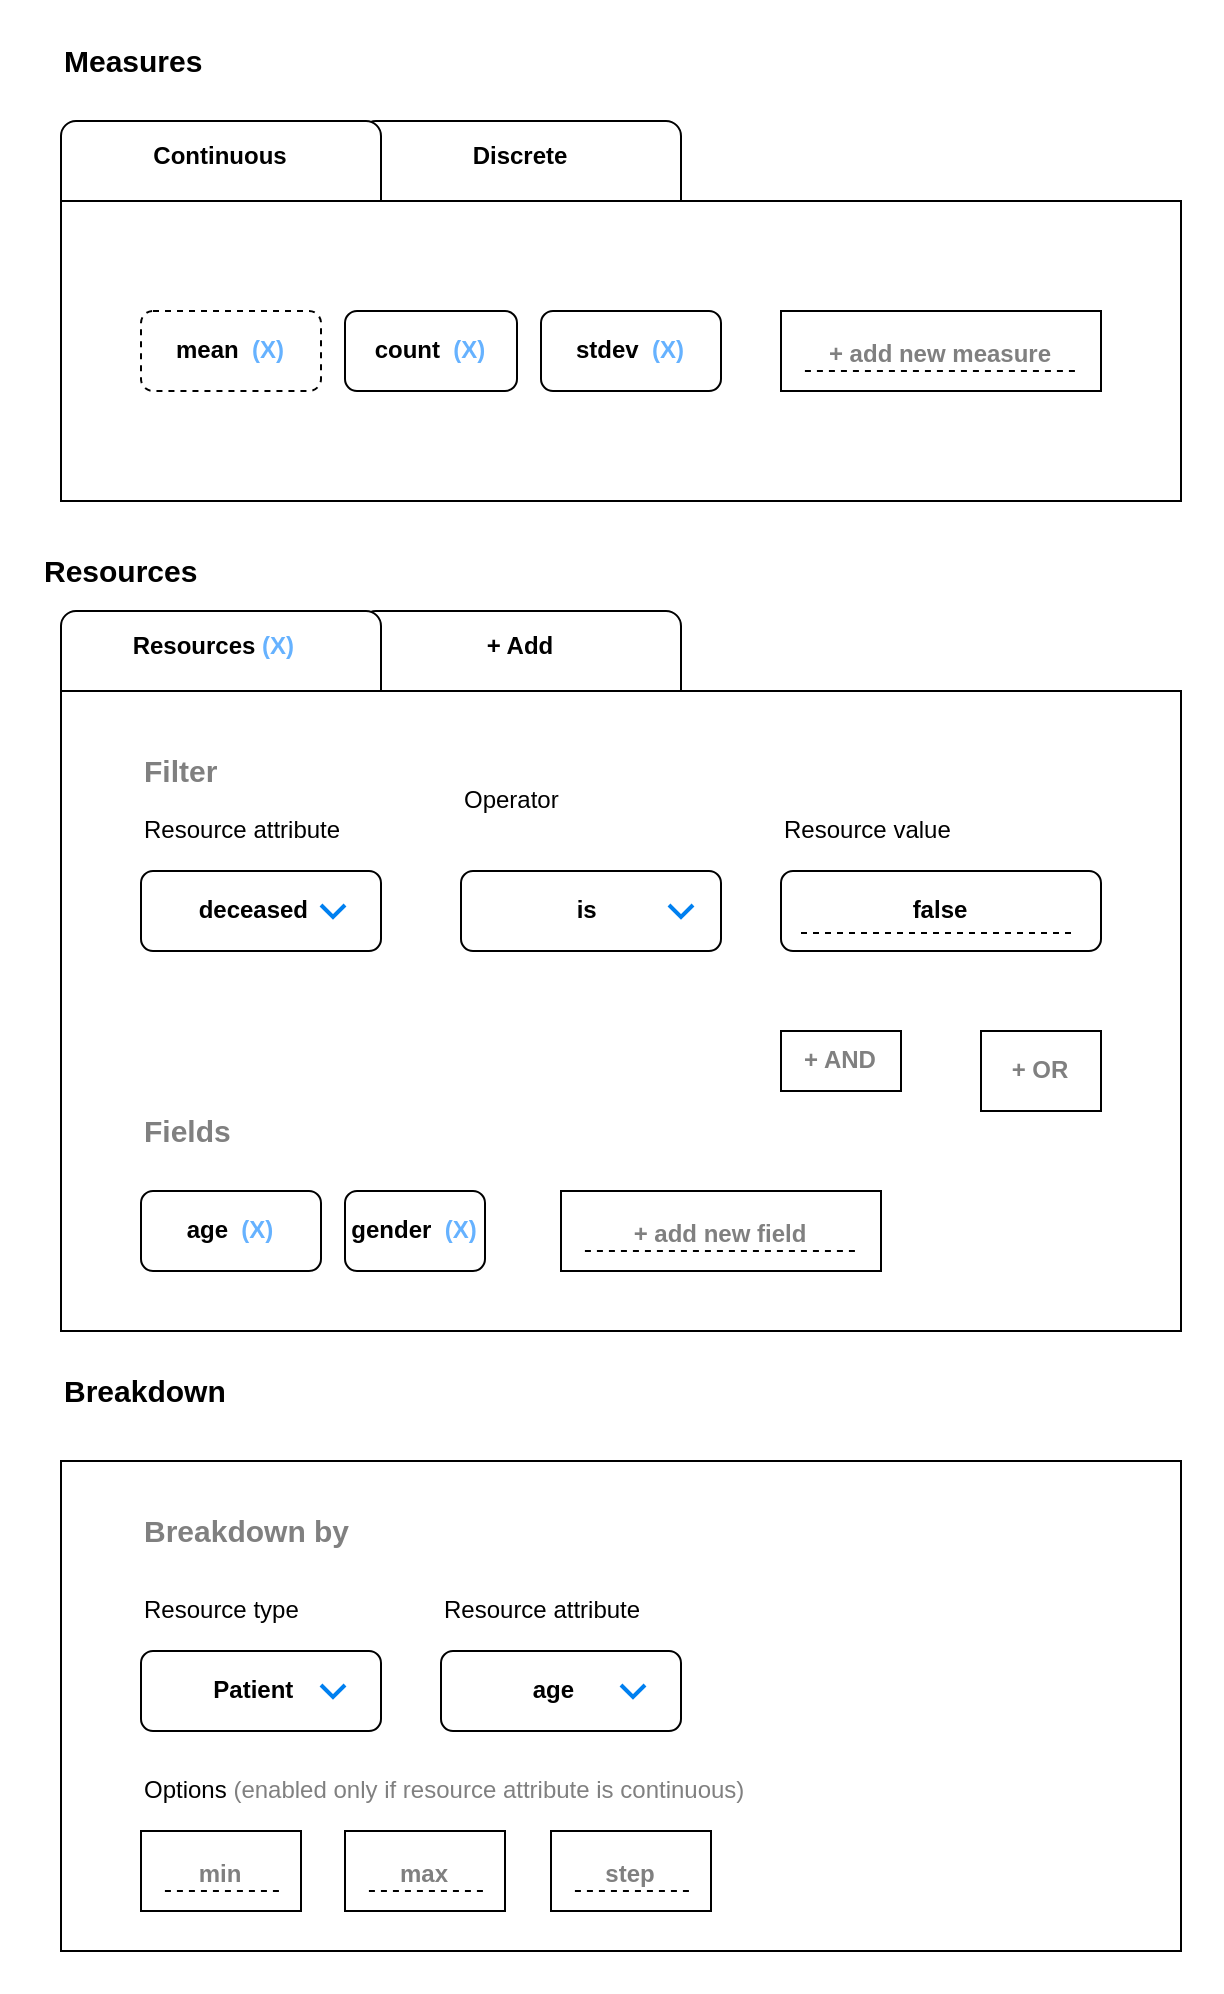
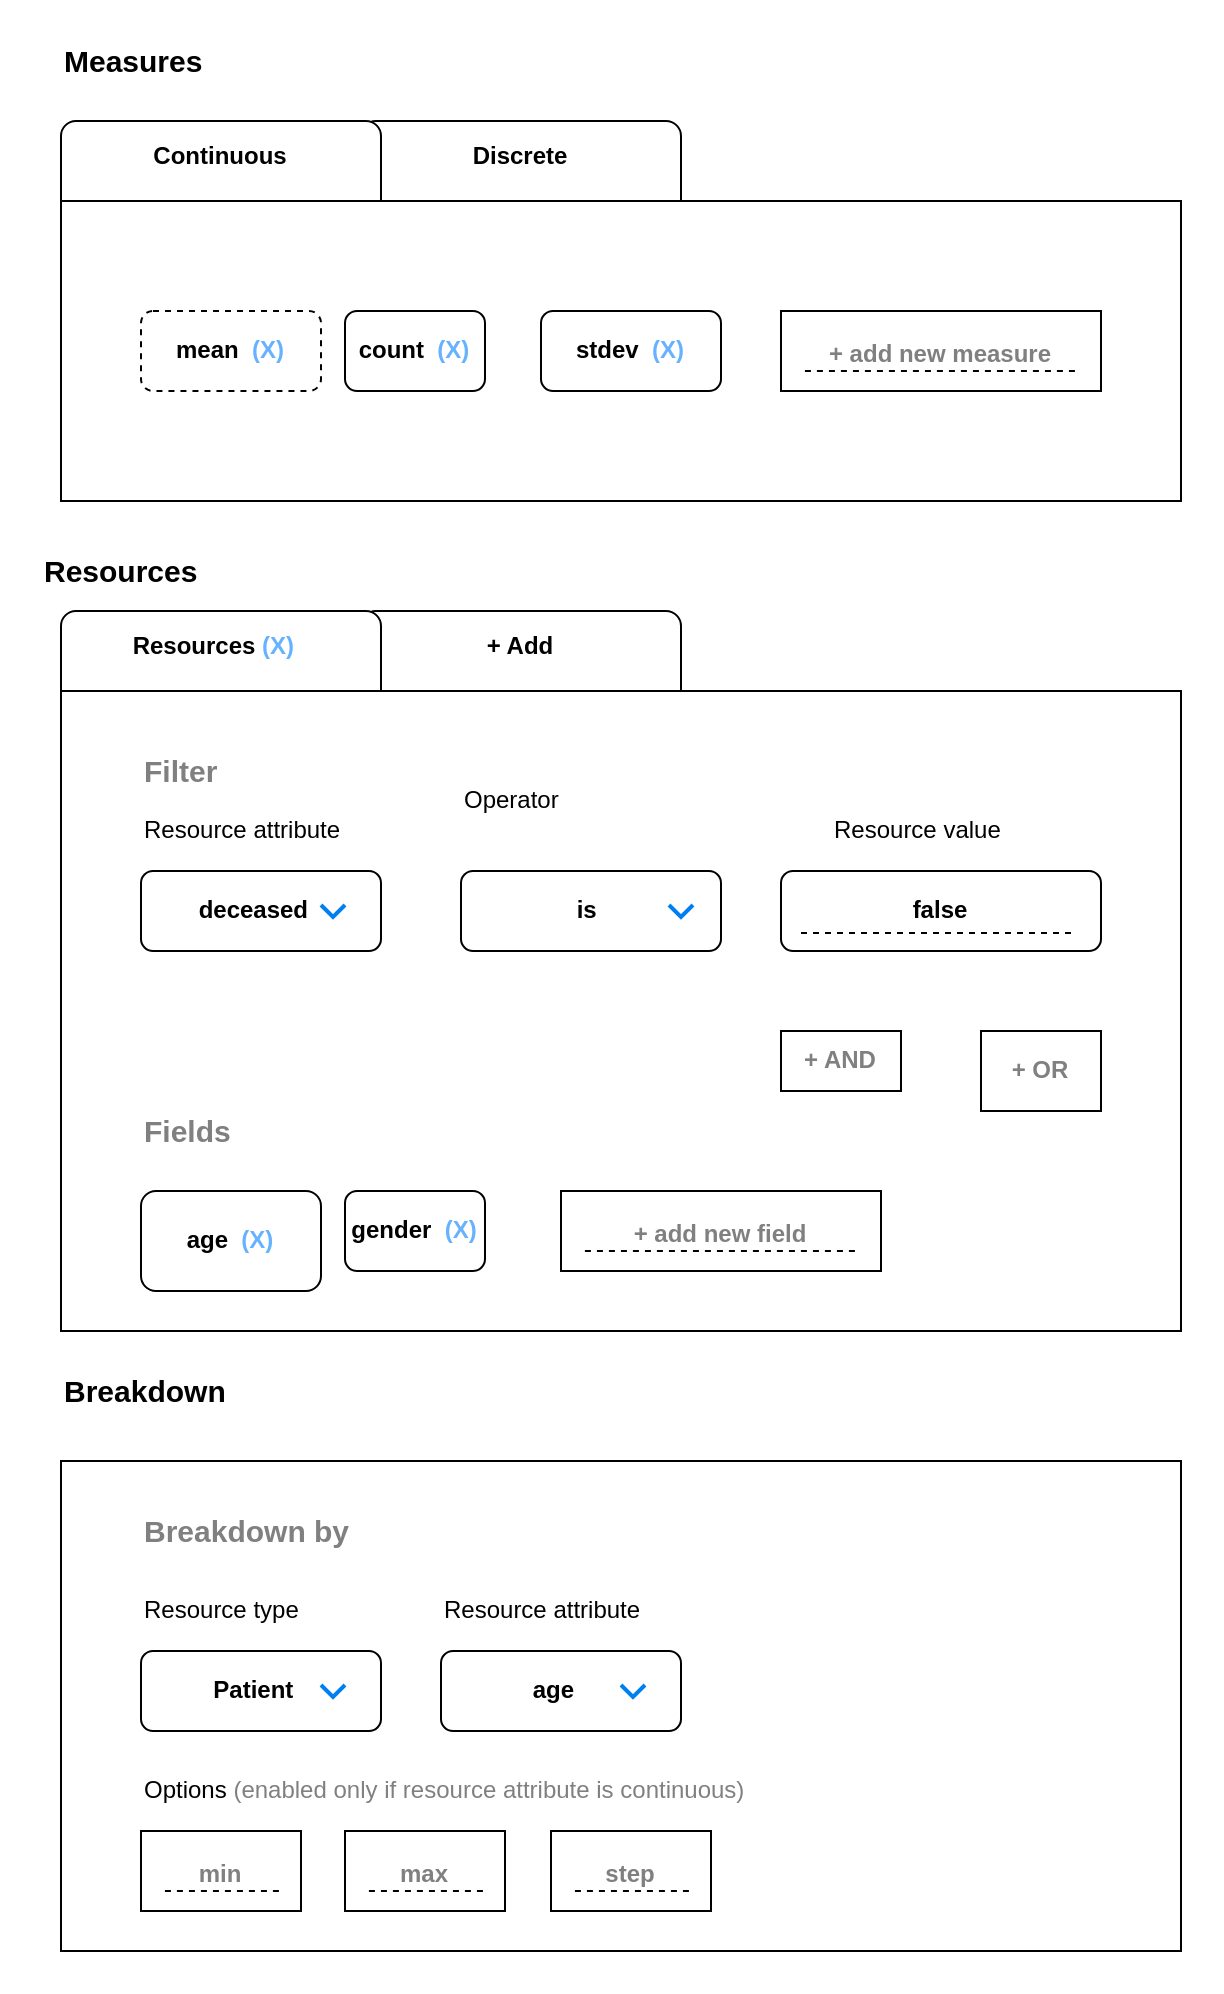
node "count (X)": size 172x80 -> 140x80
node "Resource value": moved (891, 831) -> (941, 831)
node "age (X)": size 180x80 -> 180x100
